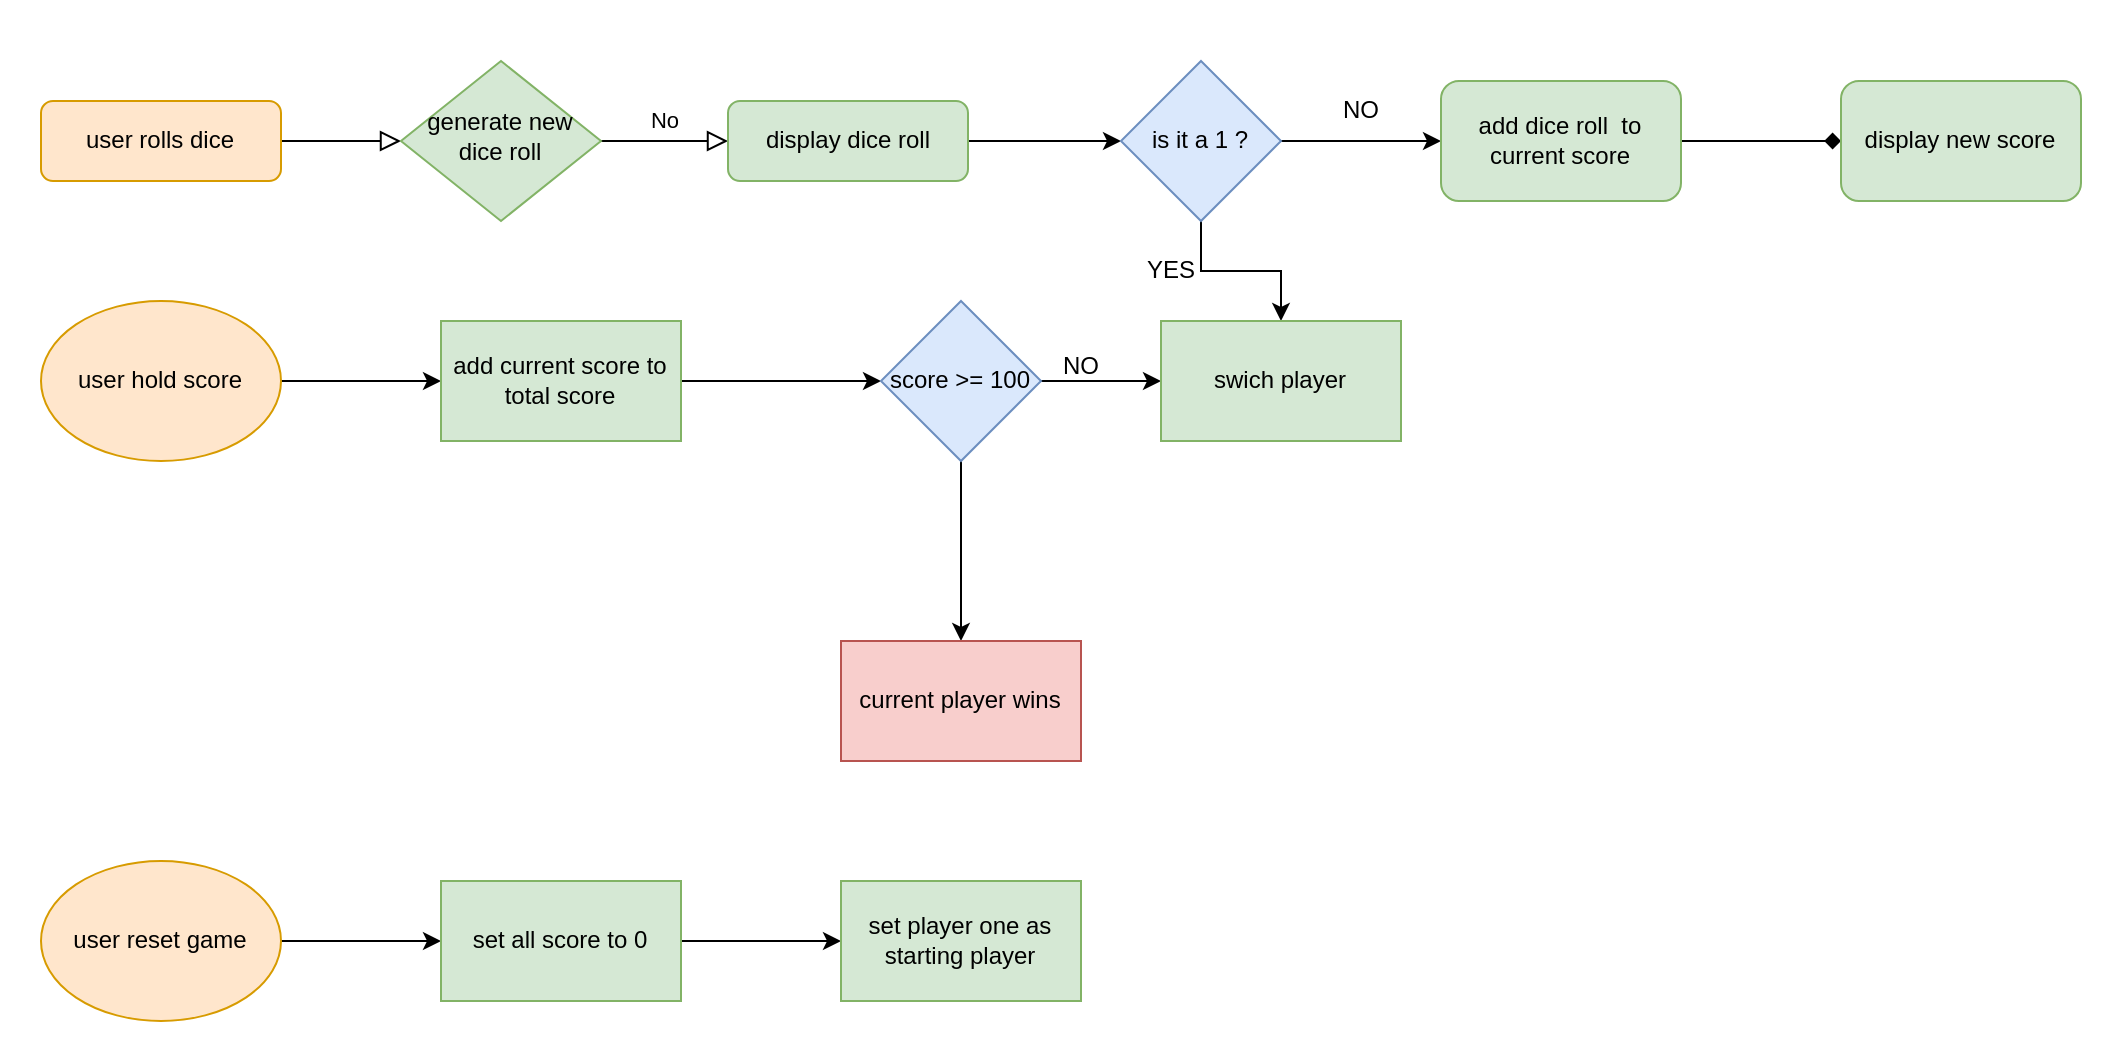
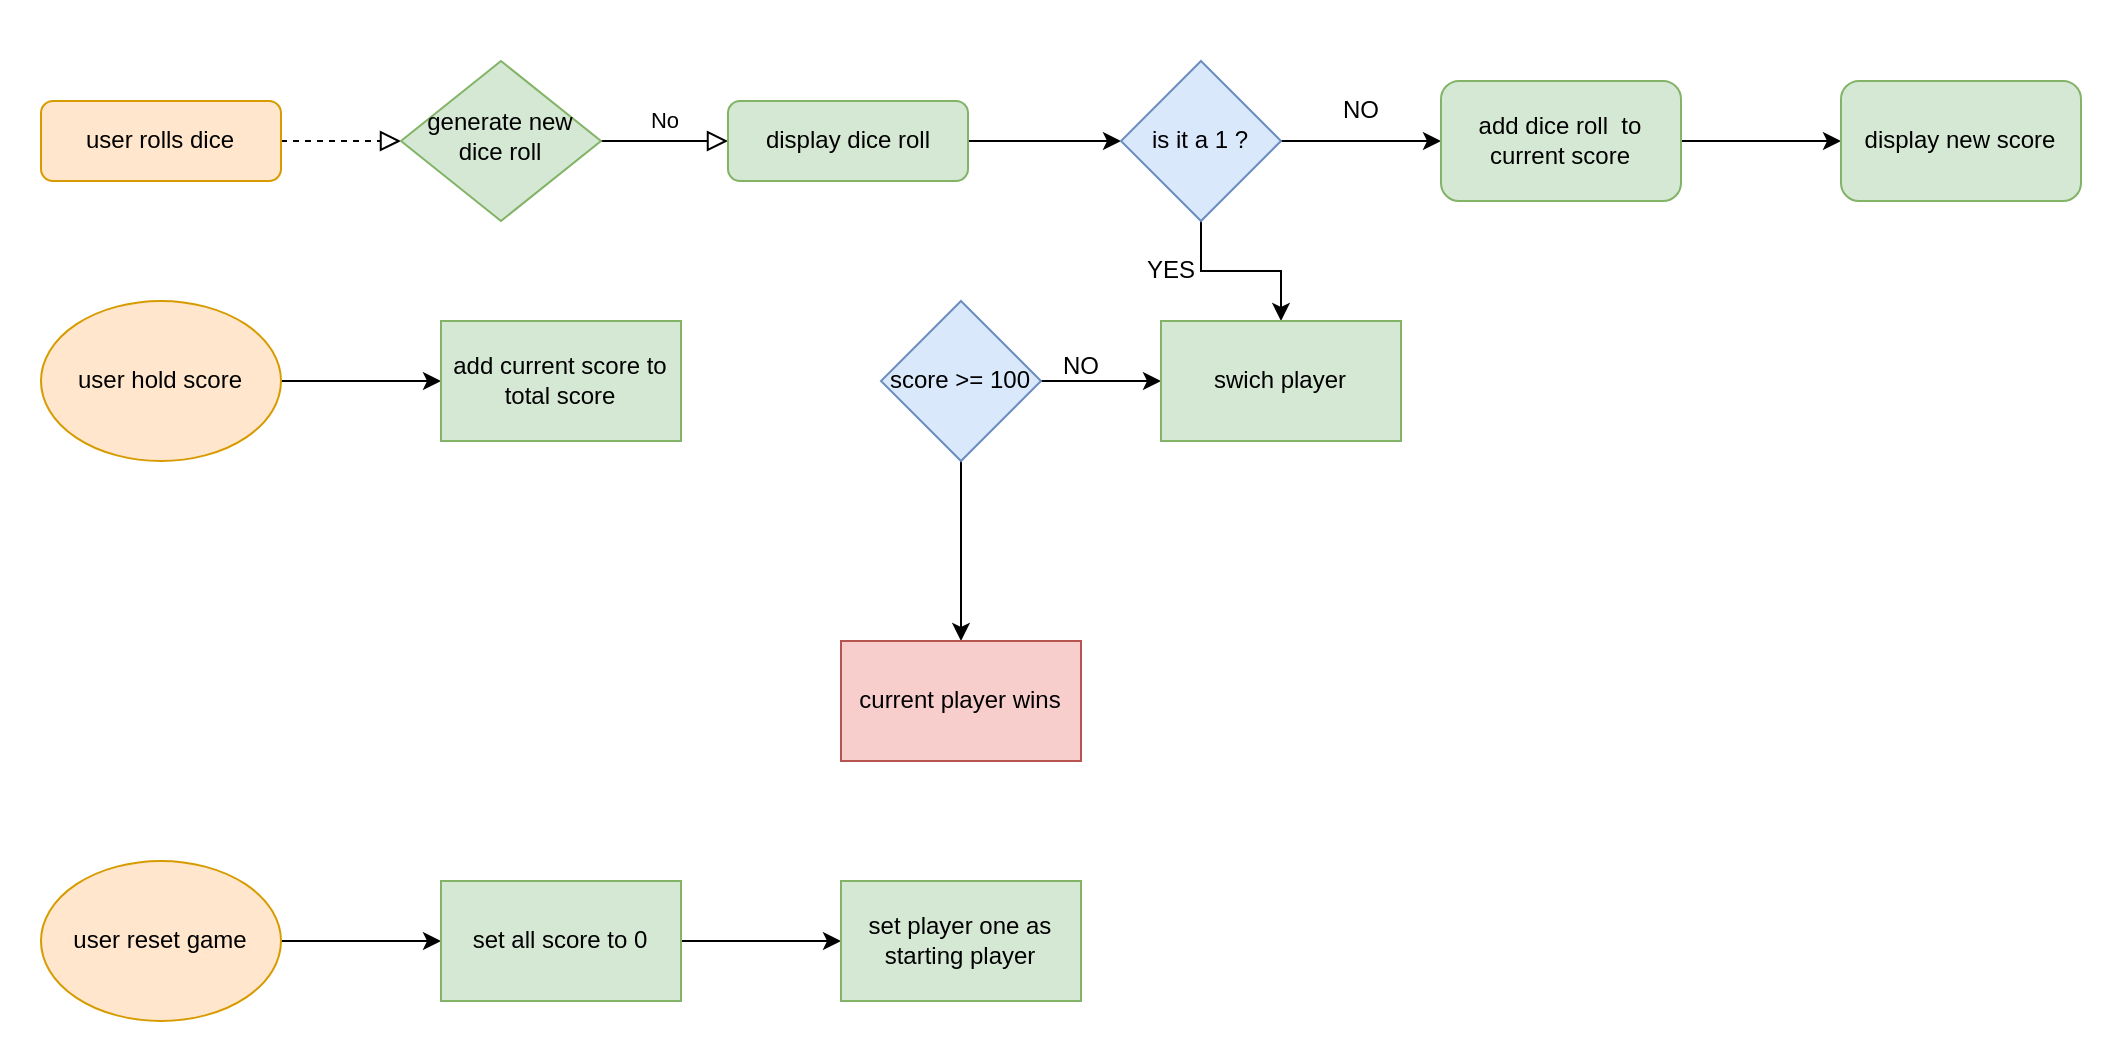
edge "user rolls dice" -> "generate new dice roll": style solid -> dashed
edge "add dice roll to current score" -> "display new score": arrowhead diamond -> classic
edge "add current score to total score" -> "score >= 100": removed
